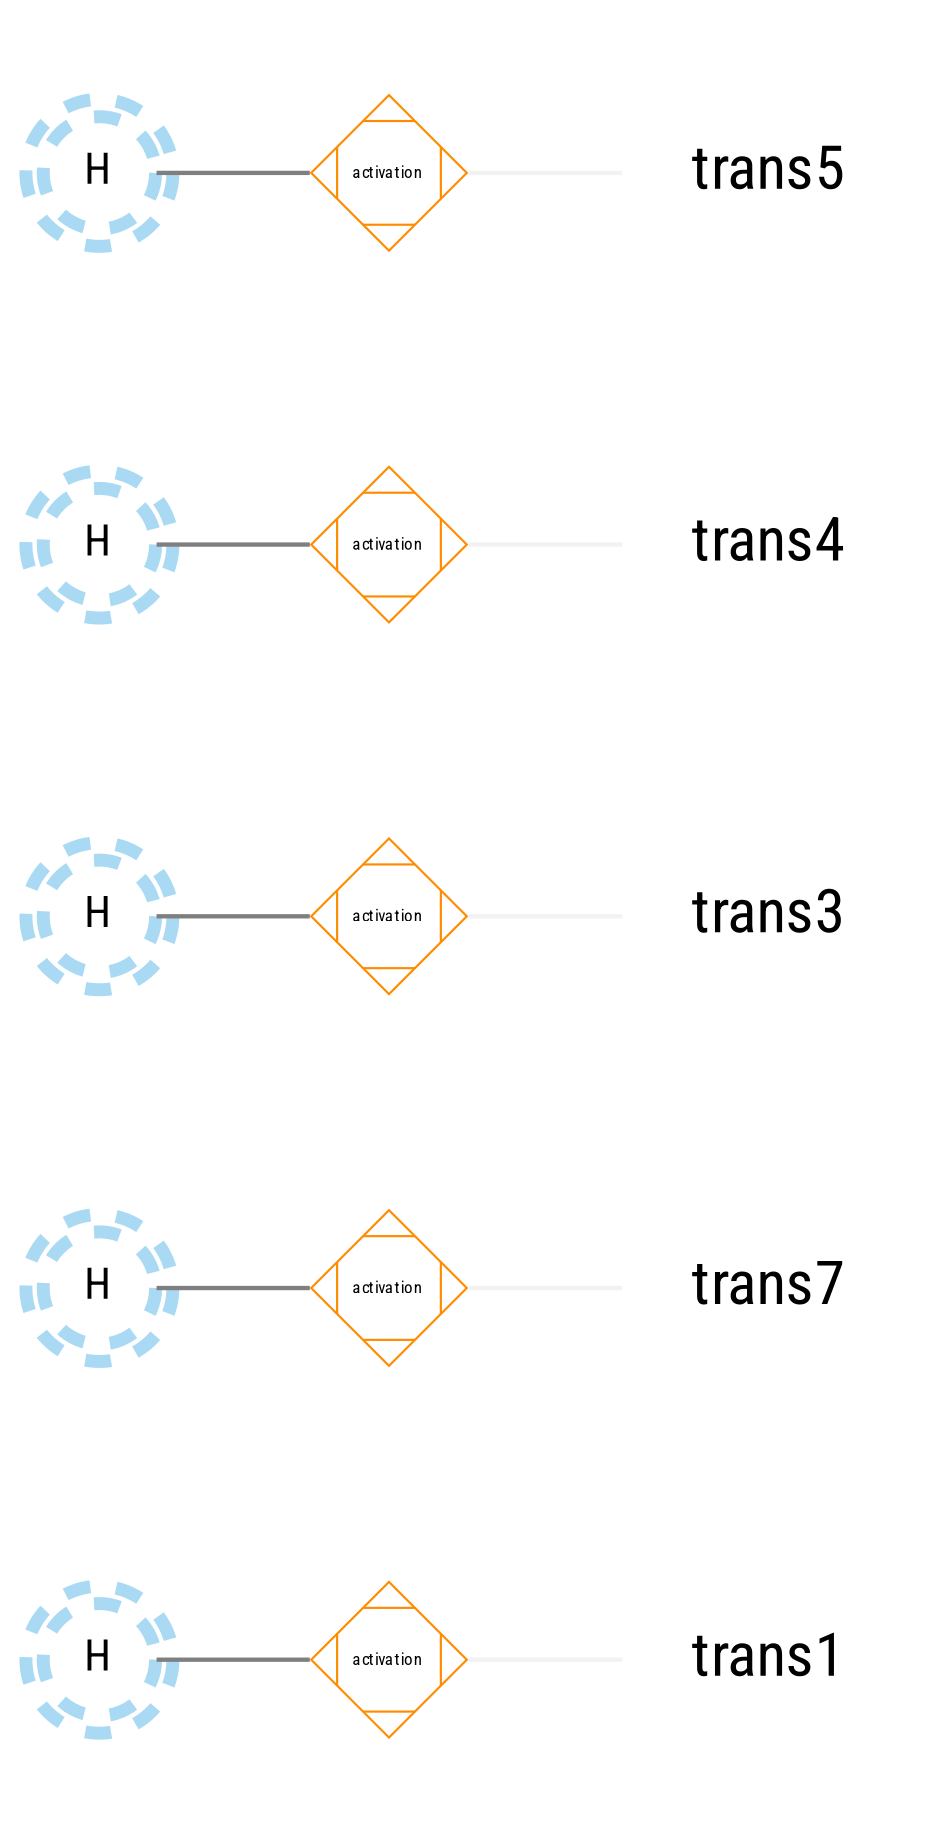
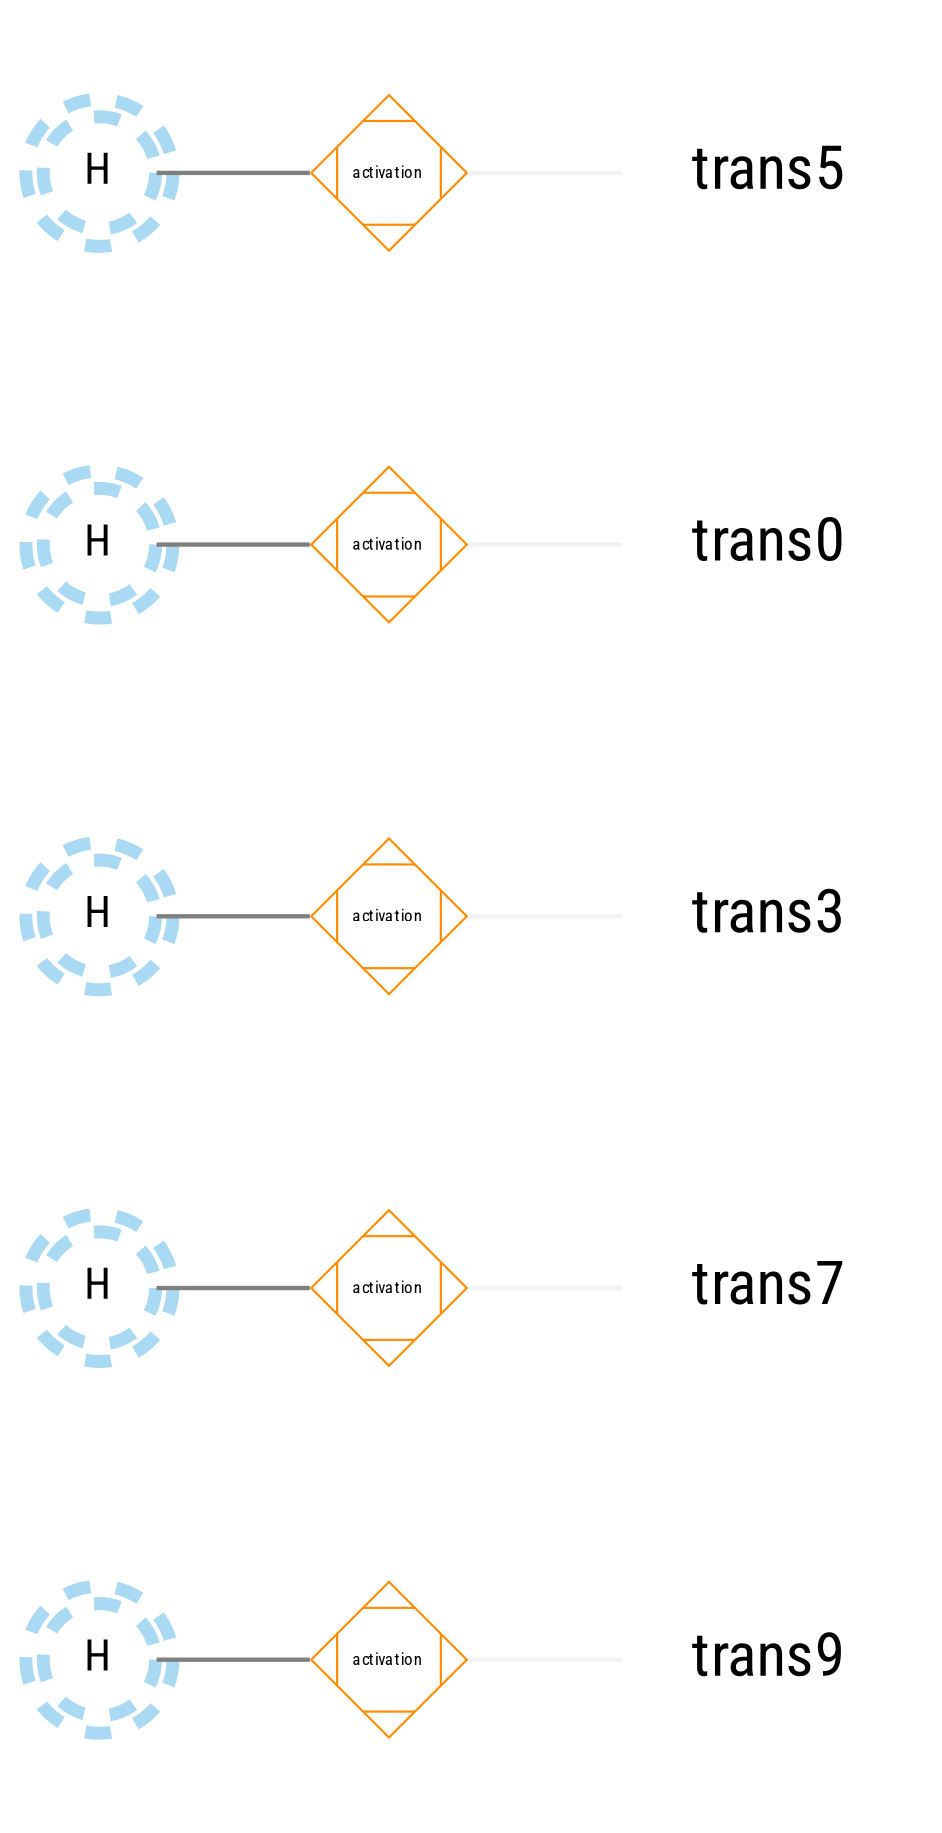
node "trans4": label "trans4" -> "trans0"
node "trans1": label "trans1" -> "trans9"
